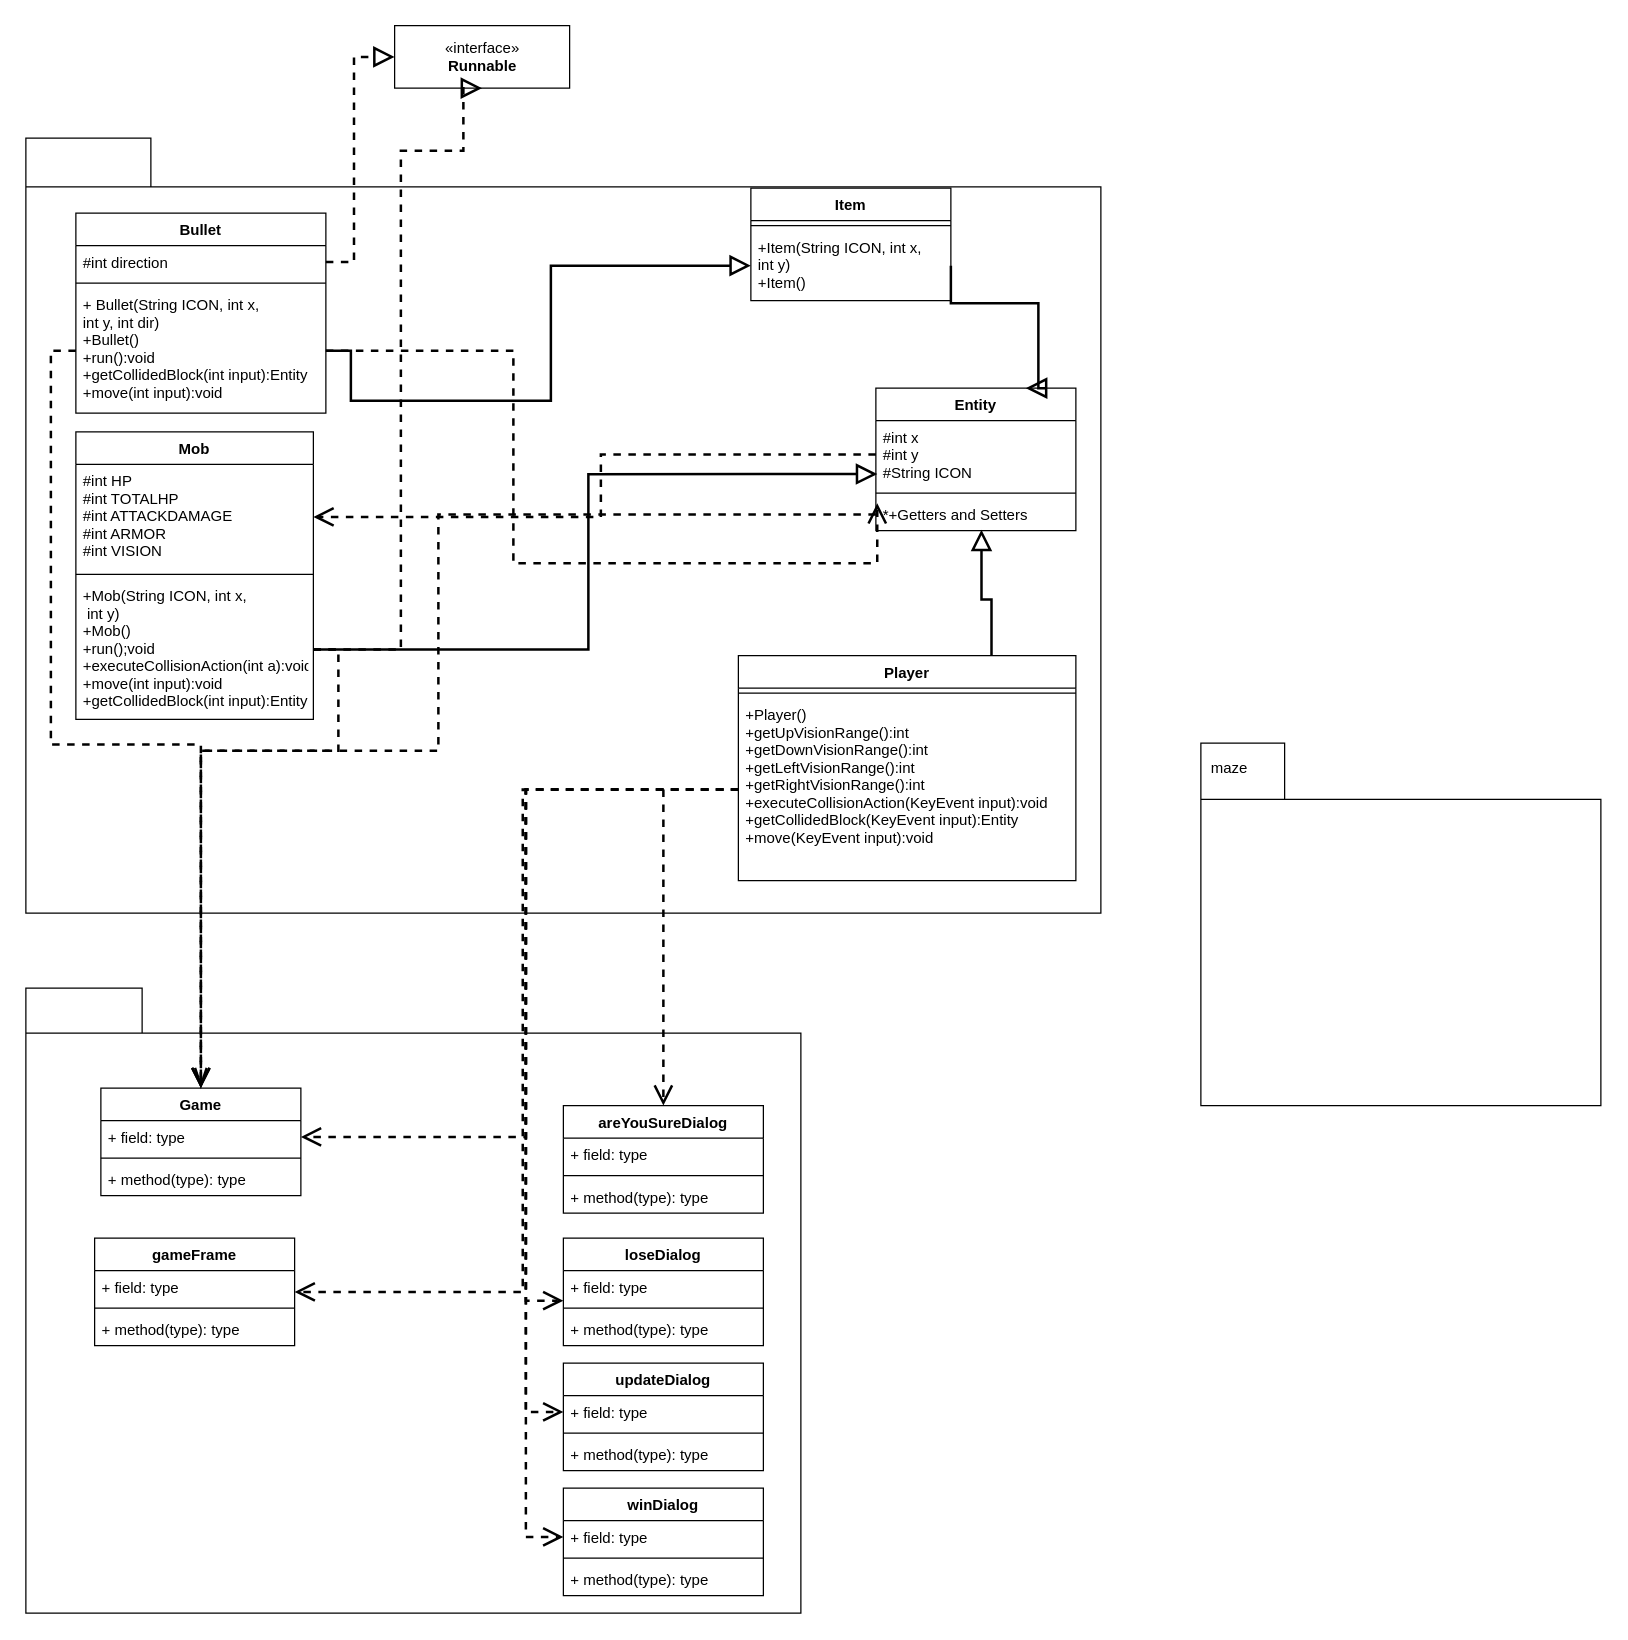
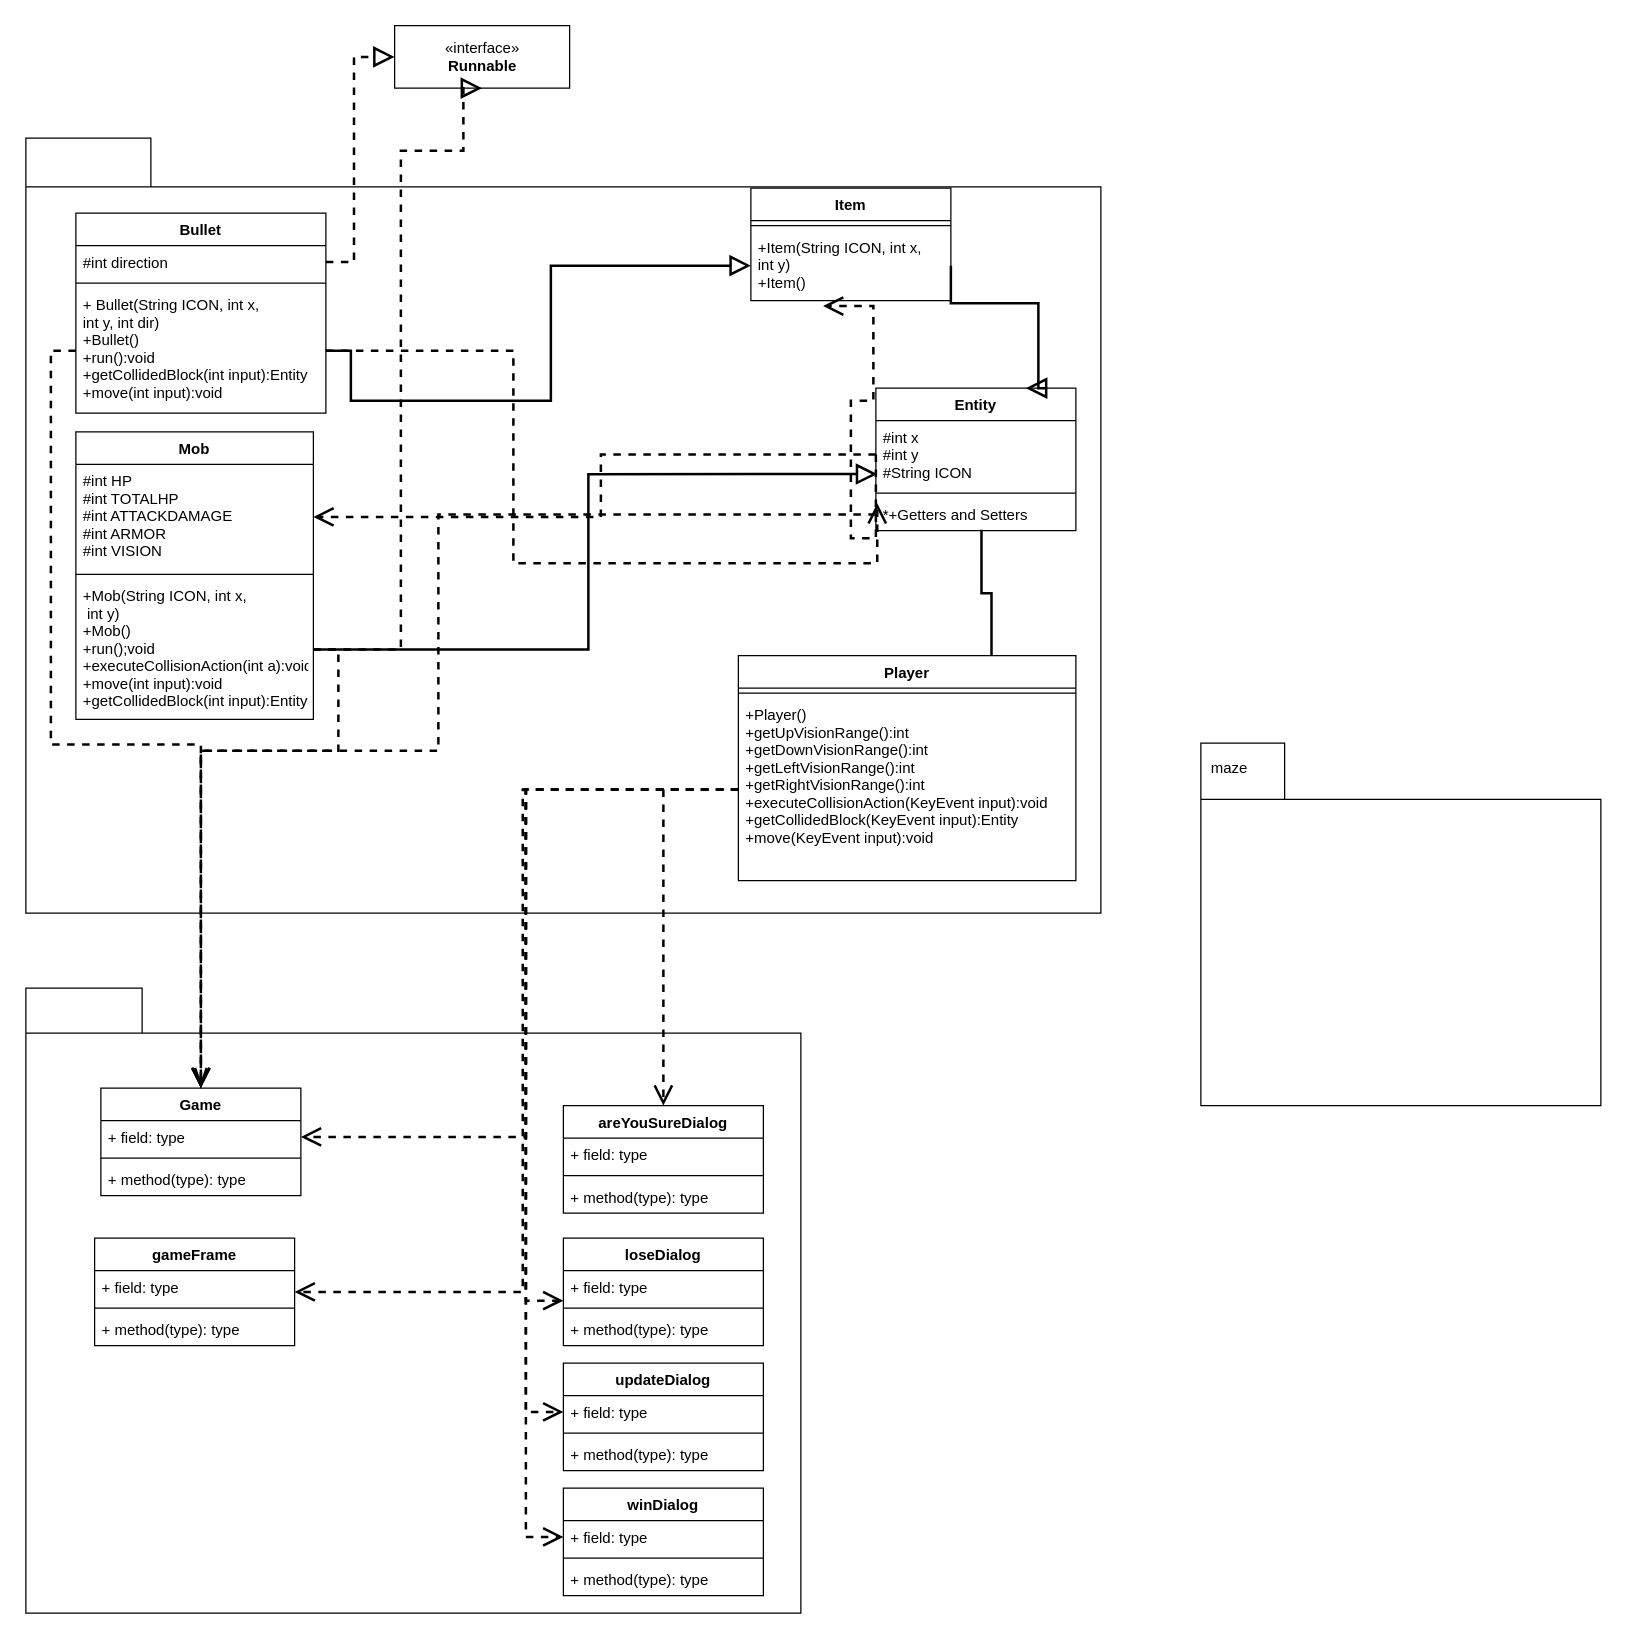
edge "#int x #int y #String ICON" -> "+Item(String ICON, int x, int y) +Item()": added
edge "Player" -> "*+Getters and Setters": arrowhead block -> none
